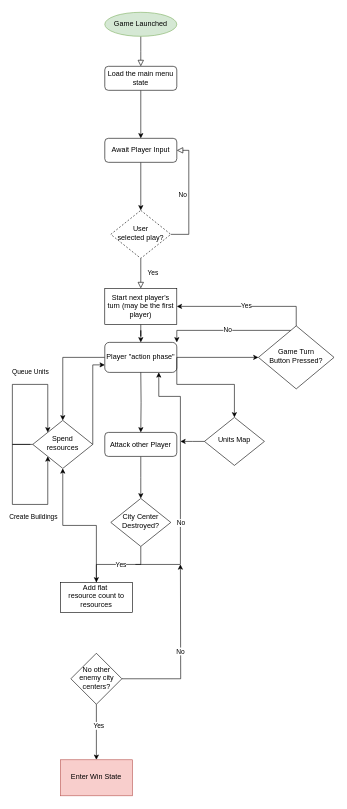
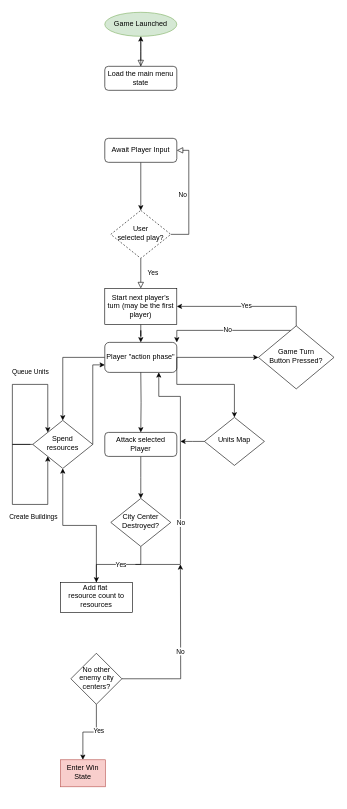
edge "Load the main menu state" -> "Await Player Input": now "Load the main menu state" -> "Game Launched"
node "Attack other Player": label "Attack other Player" -> "Attack selected Player"
node "Enter Win State": size 72x36 -> 45x27
